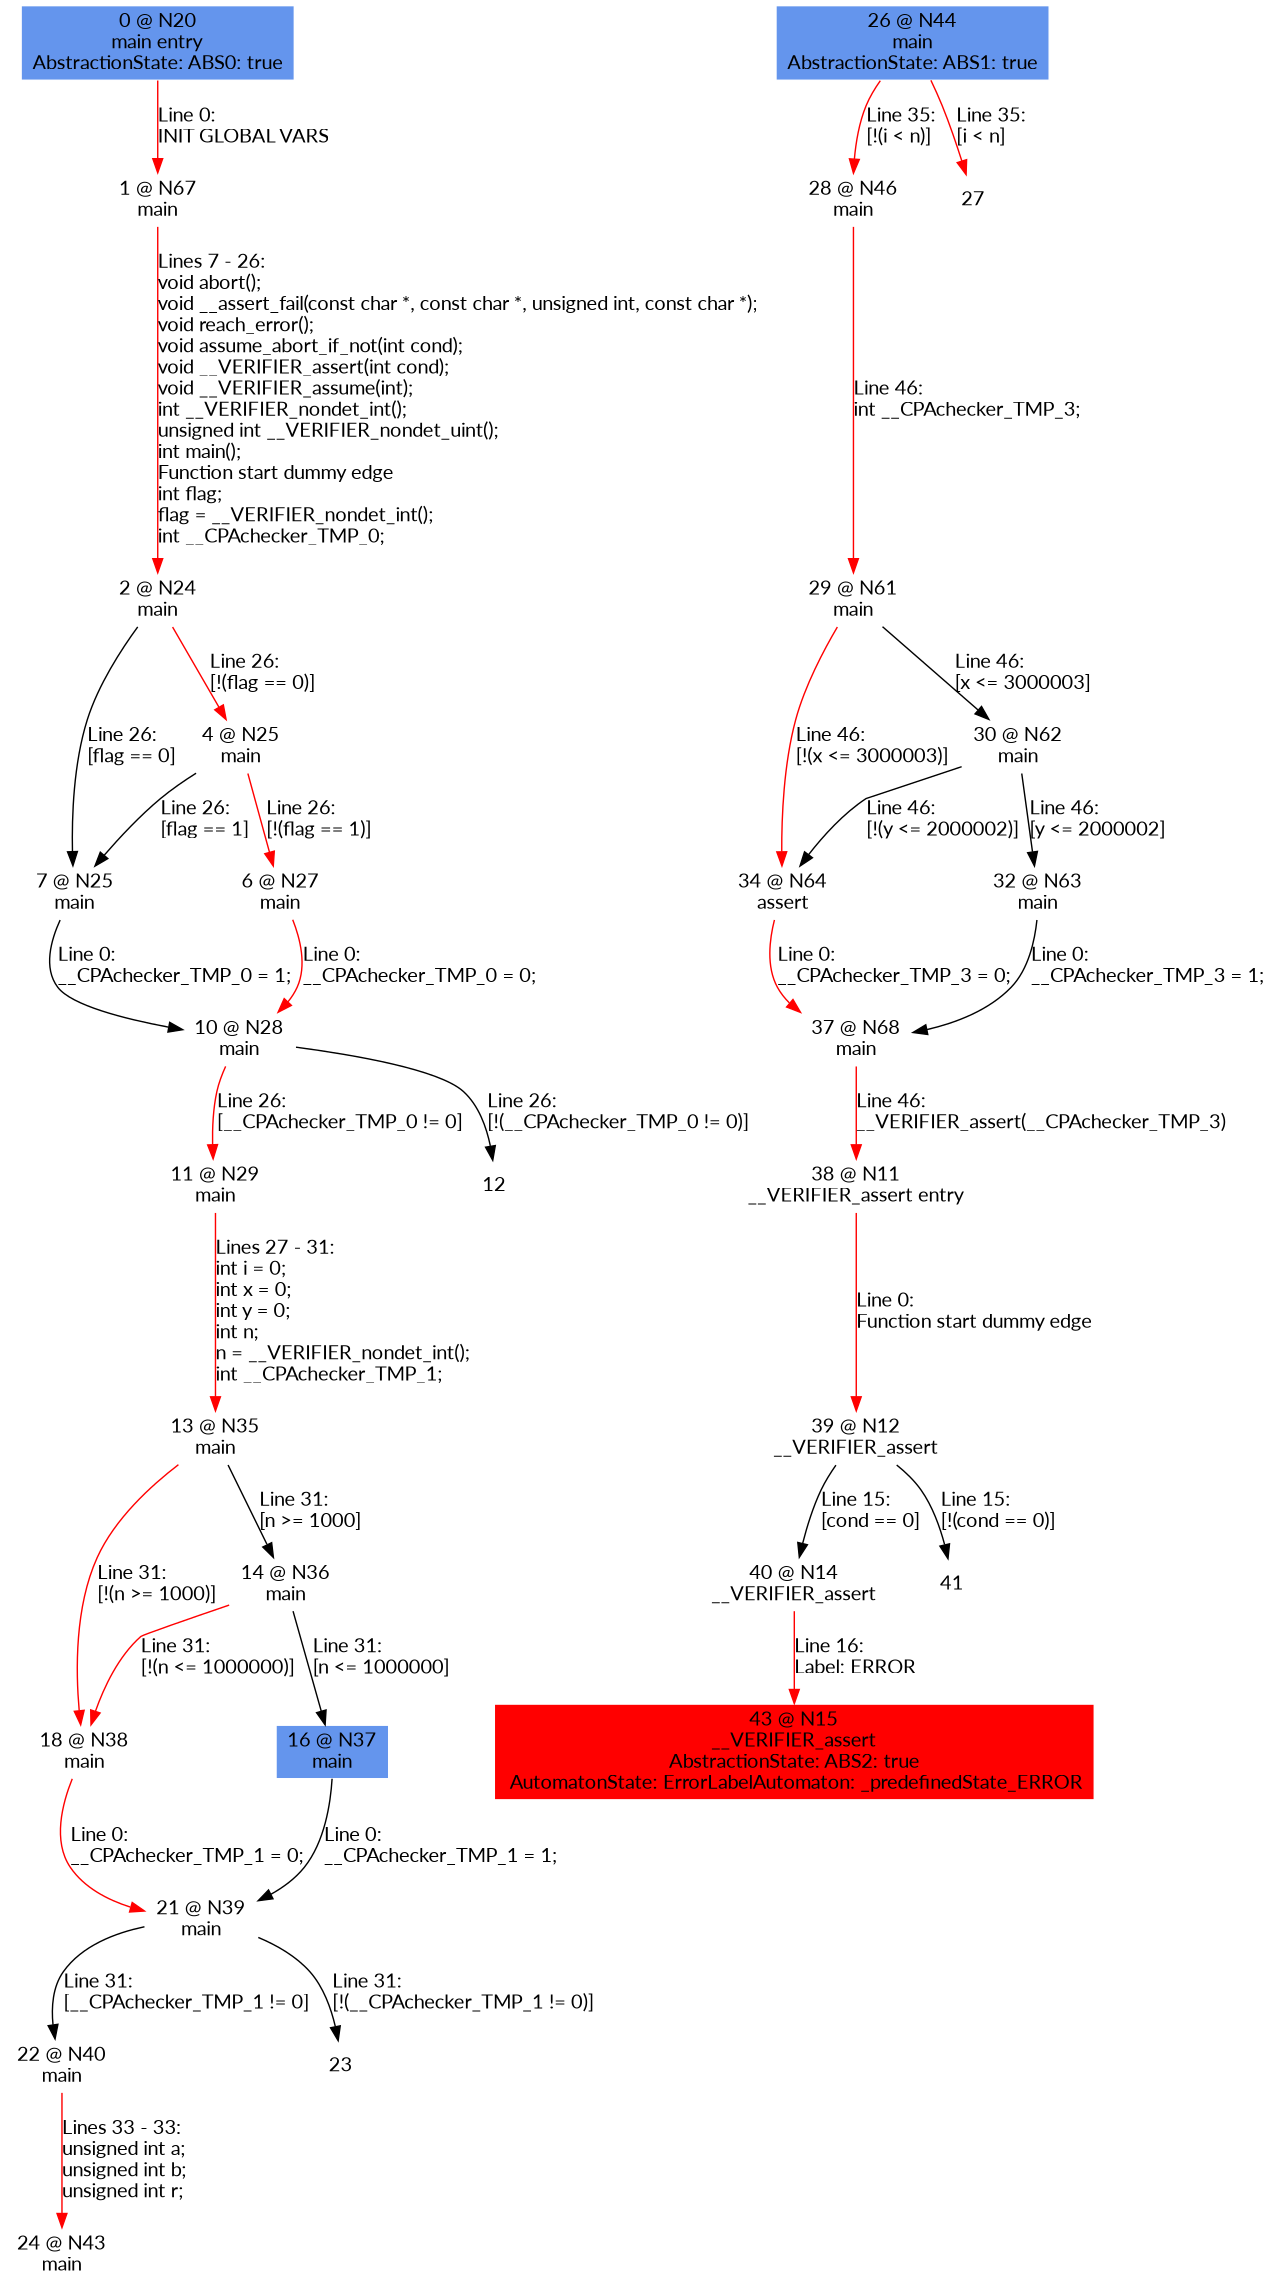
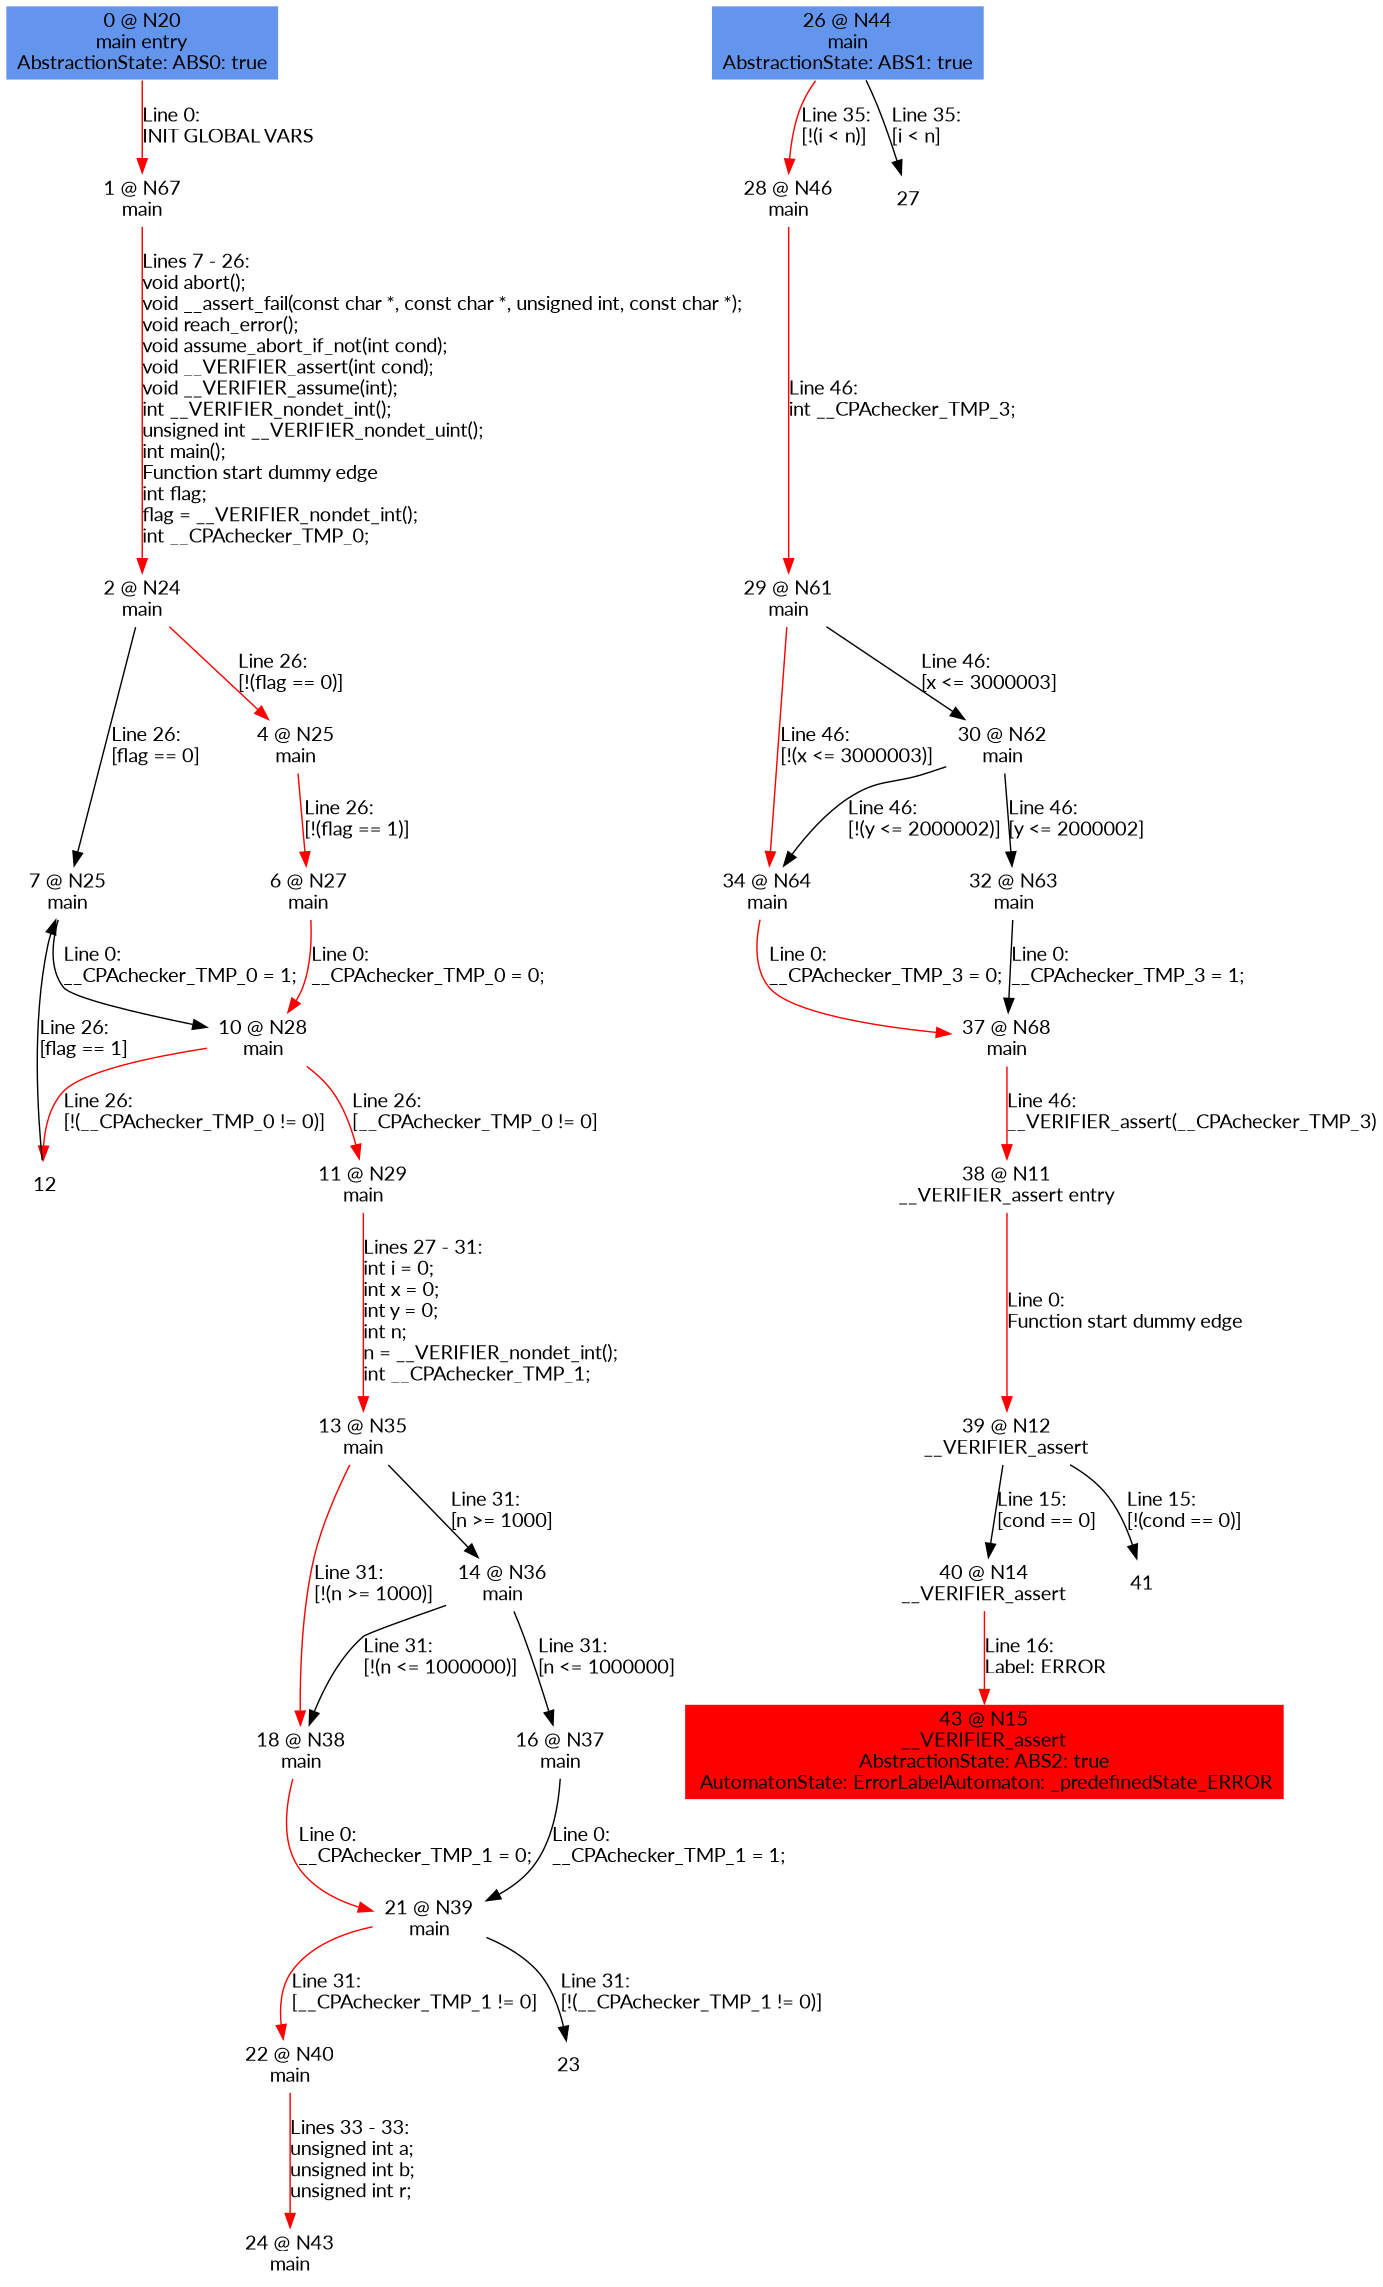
edge "26 @ N44 main AbstractionState: ABS1: true" -> "27": color red -> black
edge "4 @ N25 main" -> "7 @ N25 main": now "12" -> "7 @ N25 main"
node "34 @ N64 assert": label "34 @ N64 assert" -> "34 @ N64 main"
edge "10 @ N28 main" -> "12": color black -> red
edge "14 @ N36 main" -> "18 @ N38 main": color red -> black
node "16 @ N37 main": fillcolor cornflowerblue -> white
edge "21 @ N39 main" -> "22 @ N40 main": color black -> red
